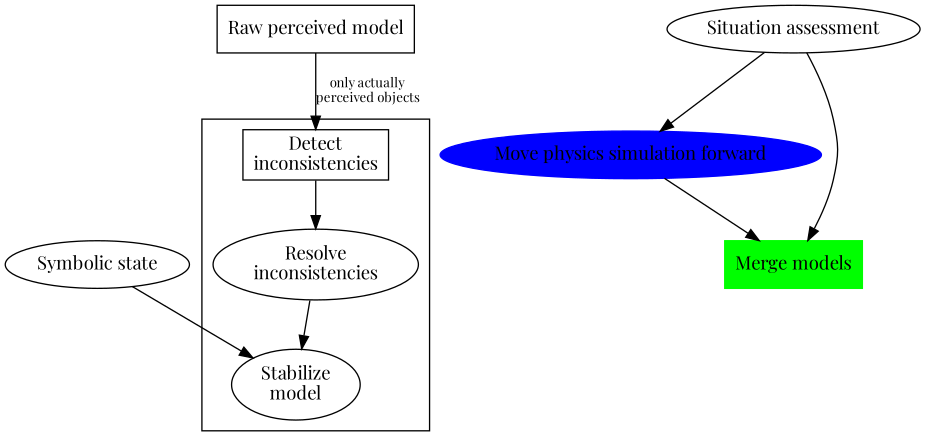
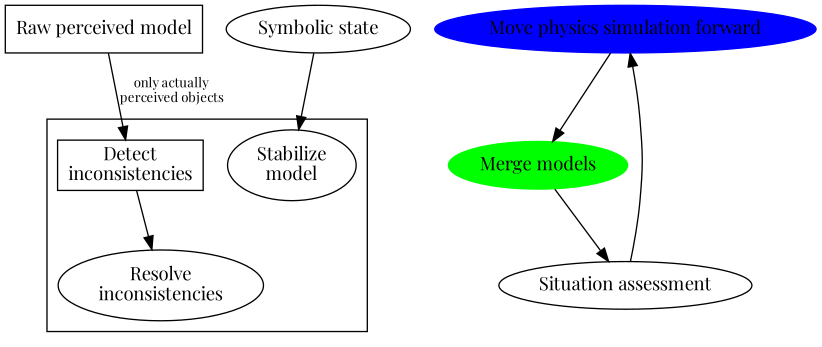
edge "Situation assessment" -> "Merge models": reversed
node "Merge models": shape box -> ellipse
edge "Resolve inconsistencies" -> "Stabilize model": removed
